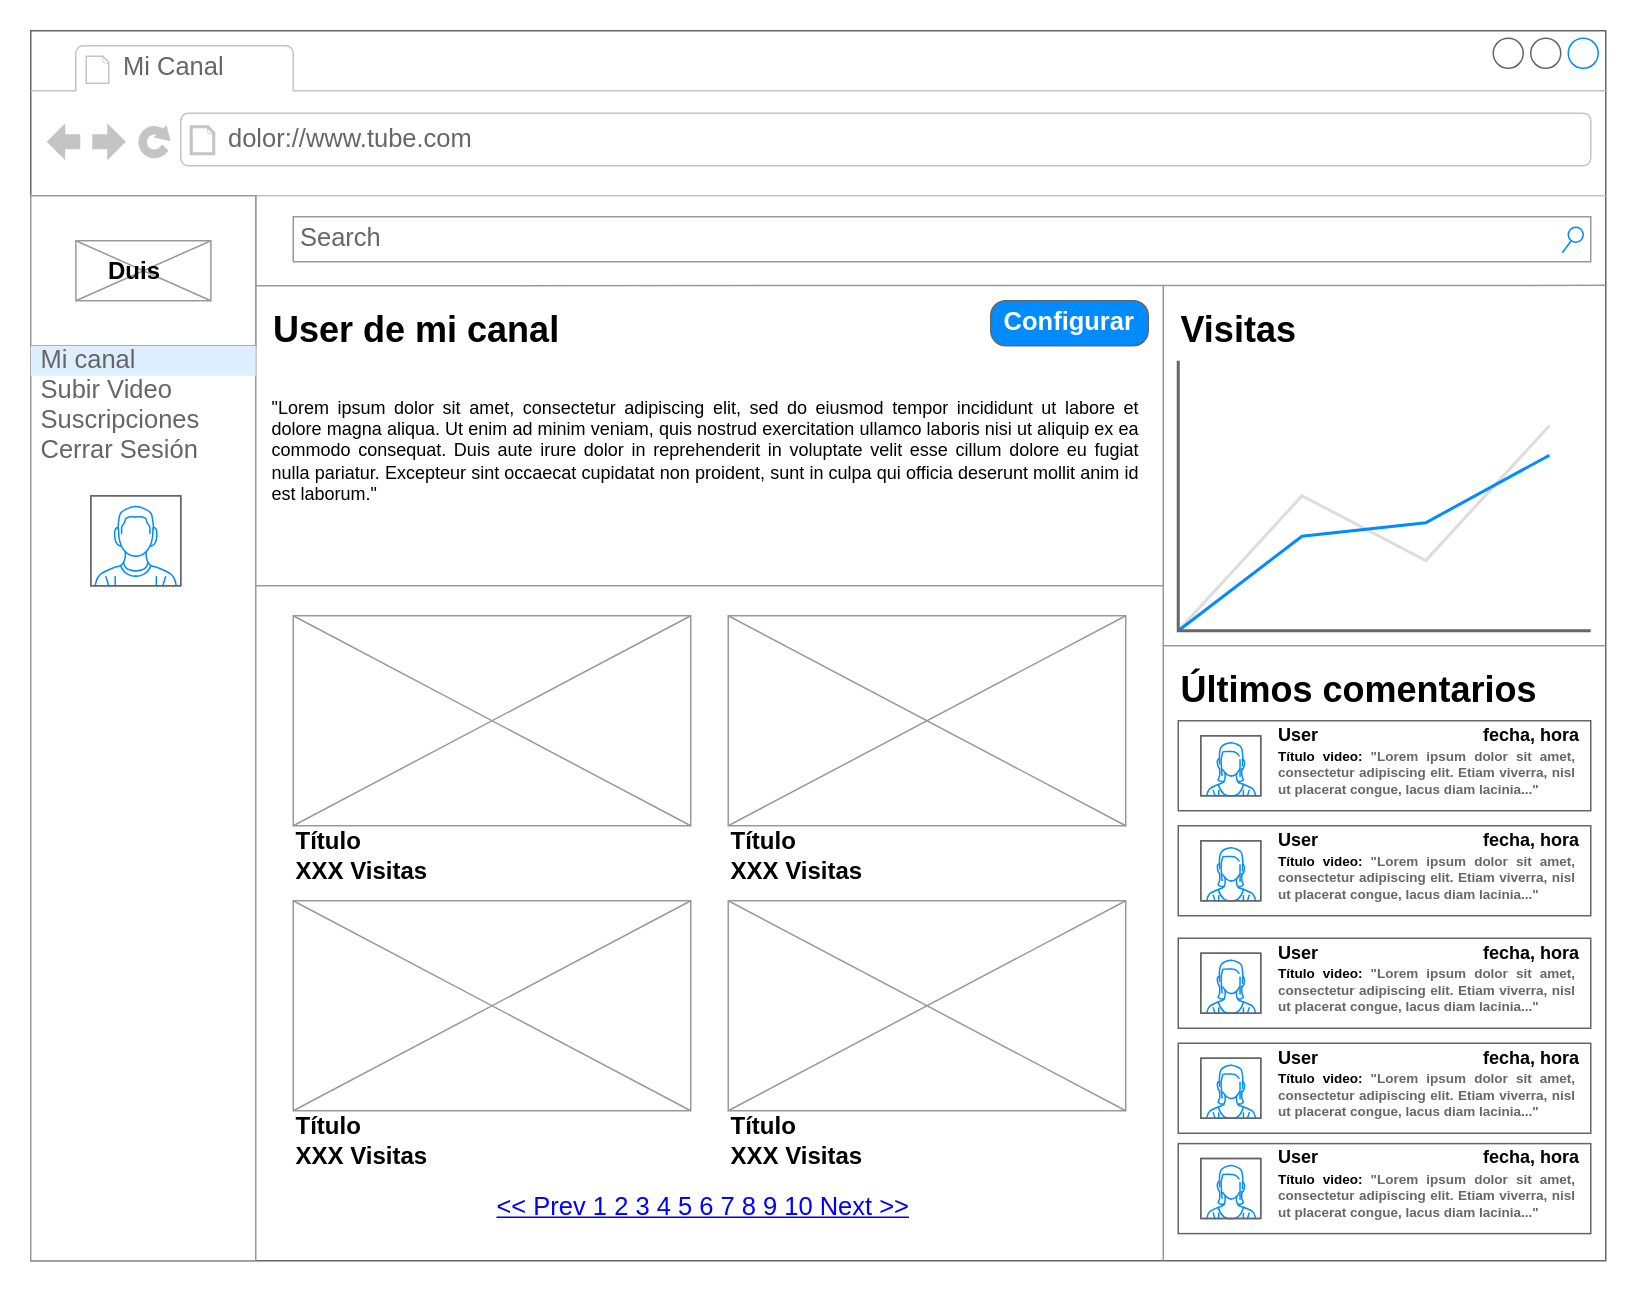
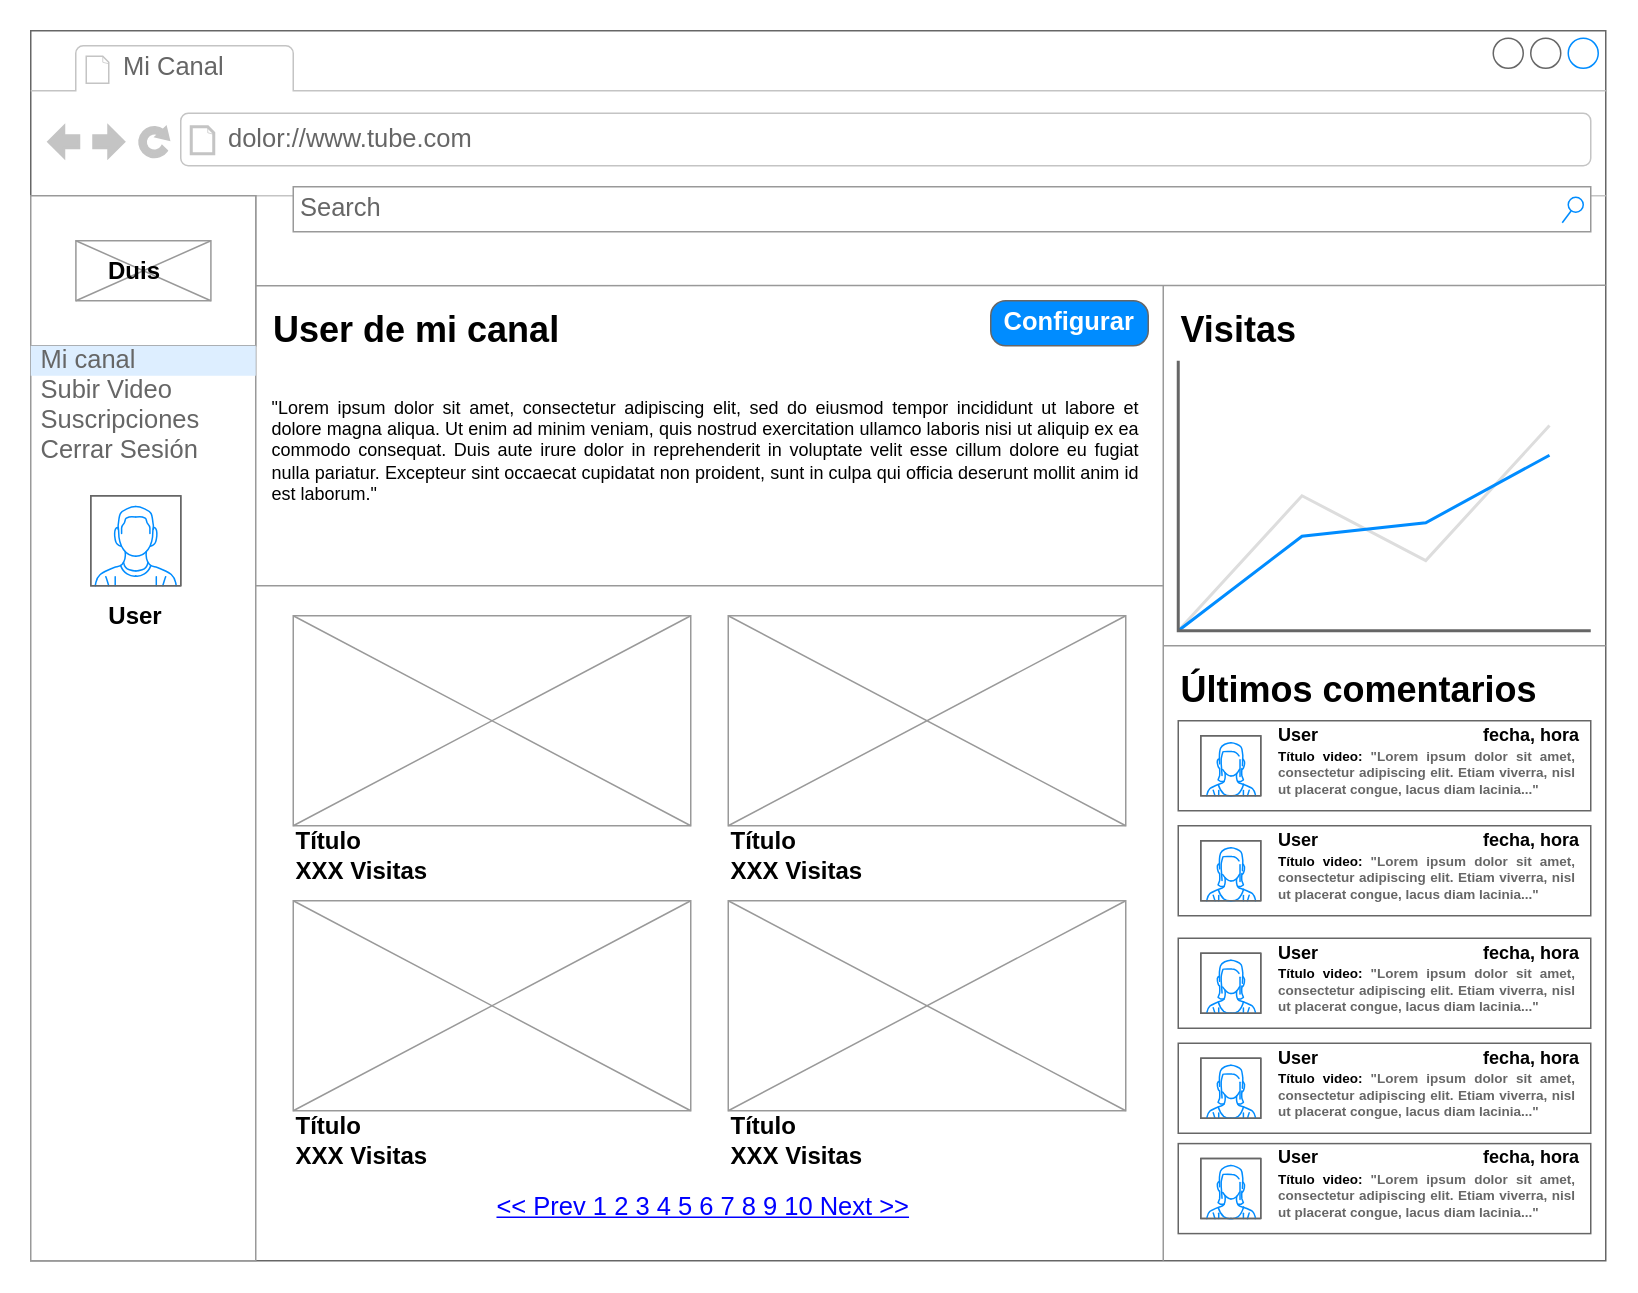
node "Search": moved (942, 239) -> (942, 209)
node "User": added
